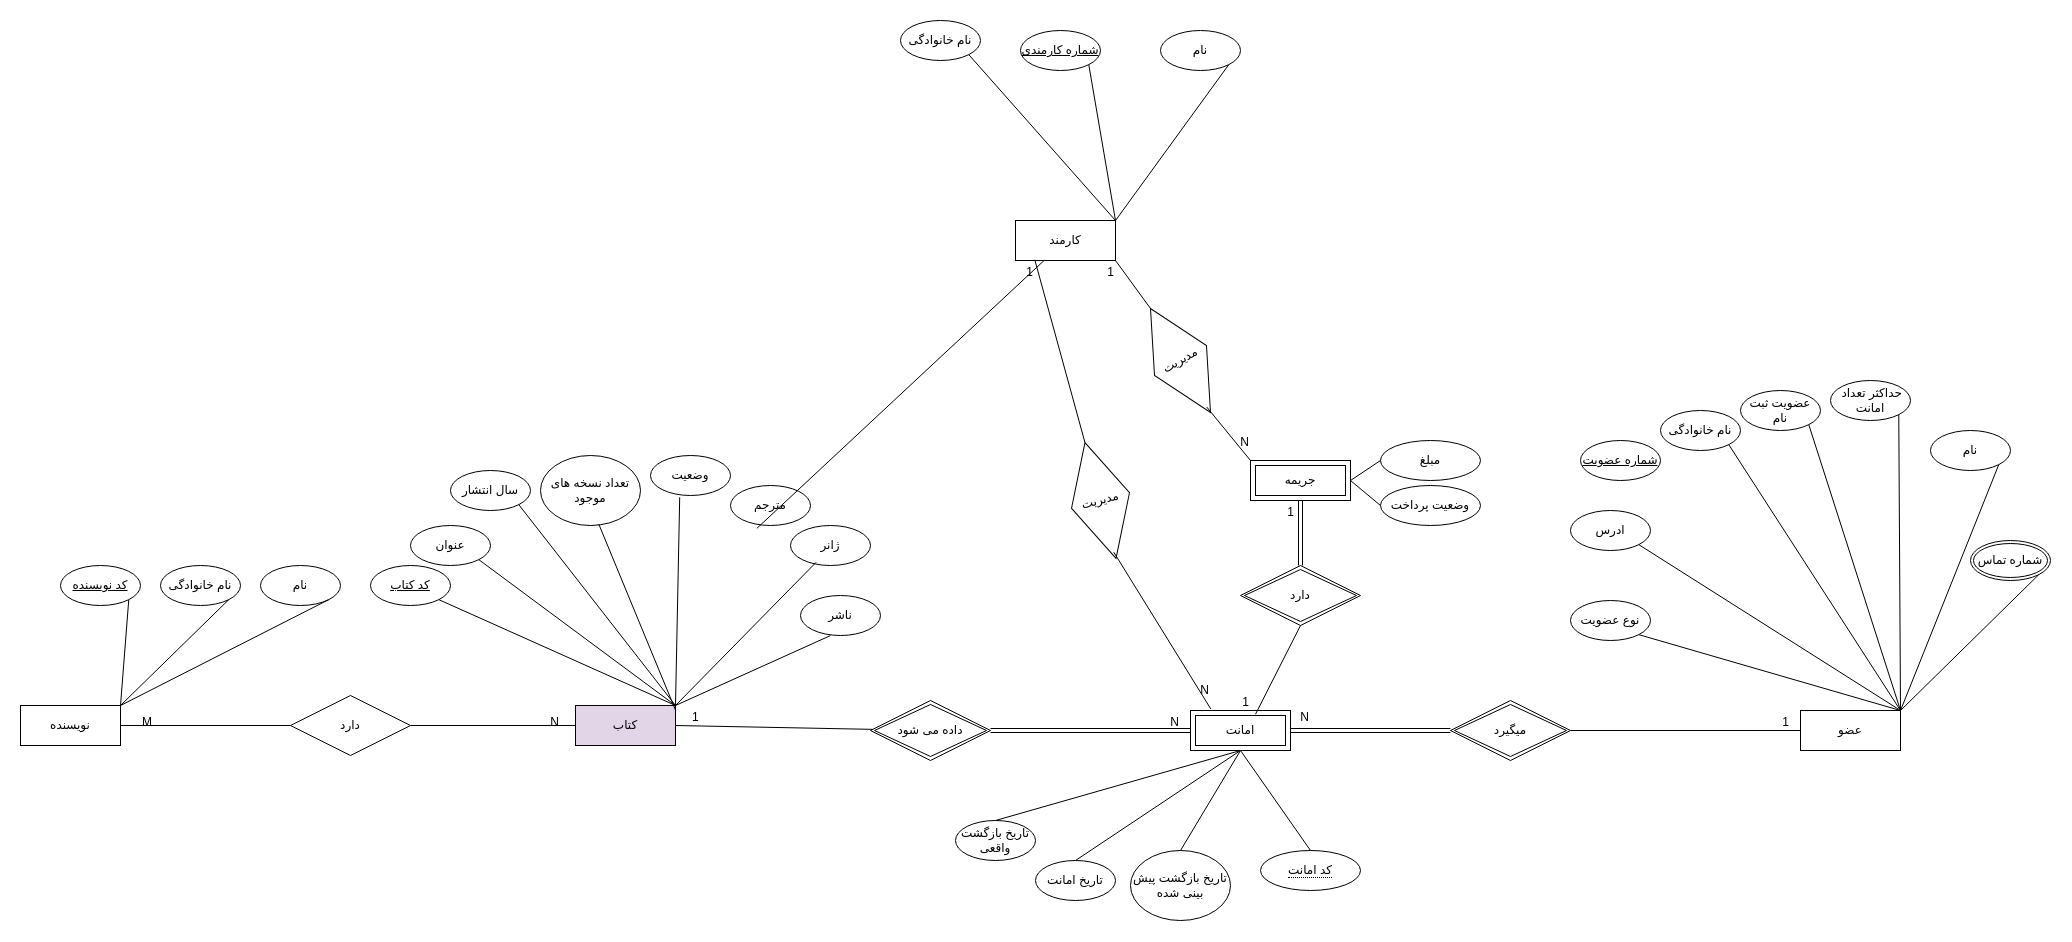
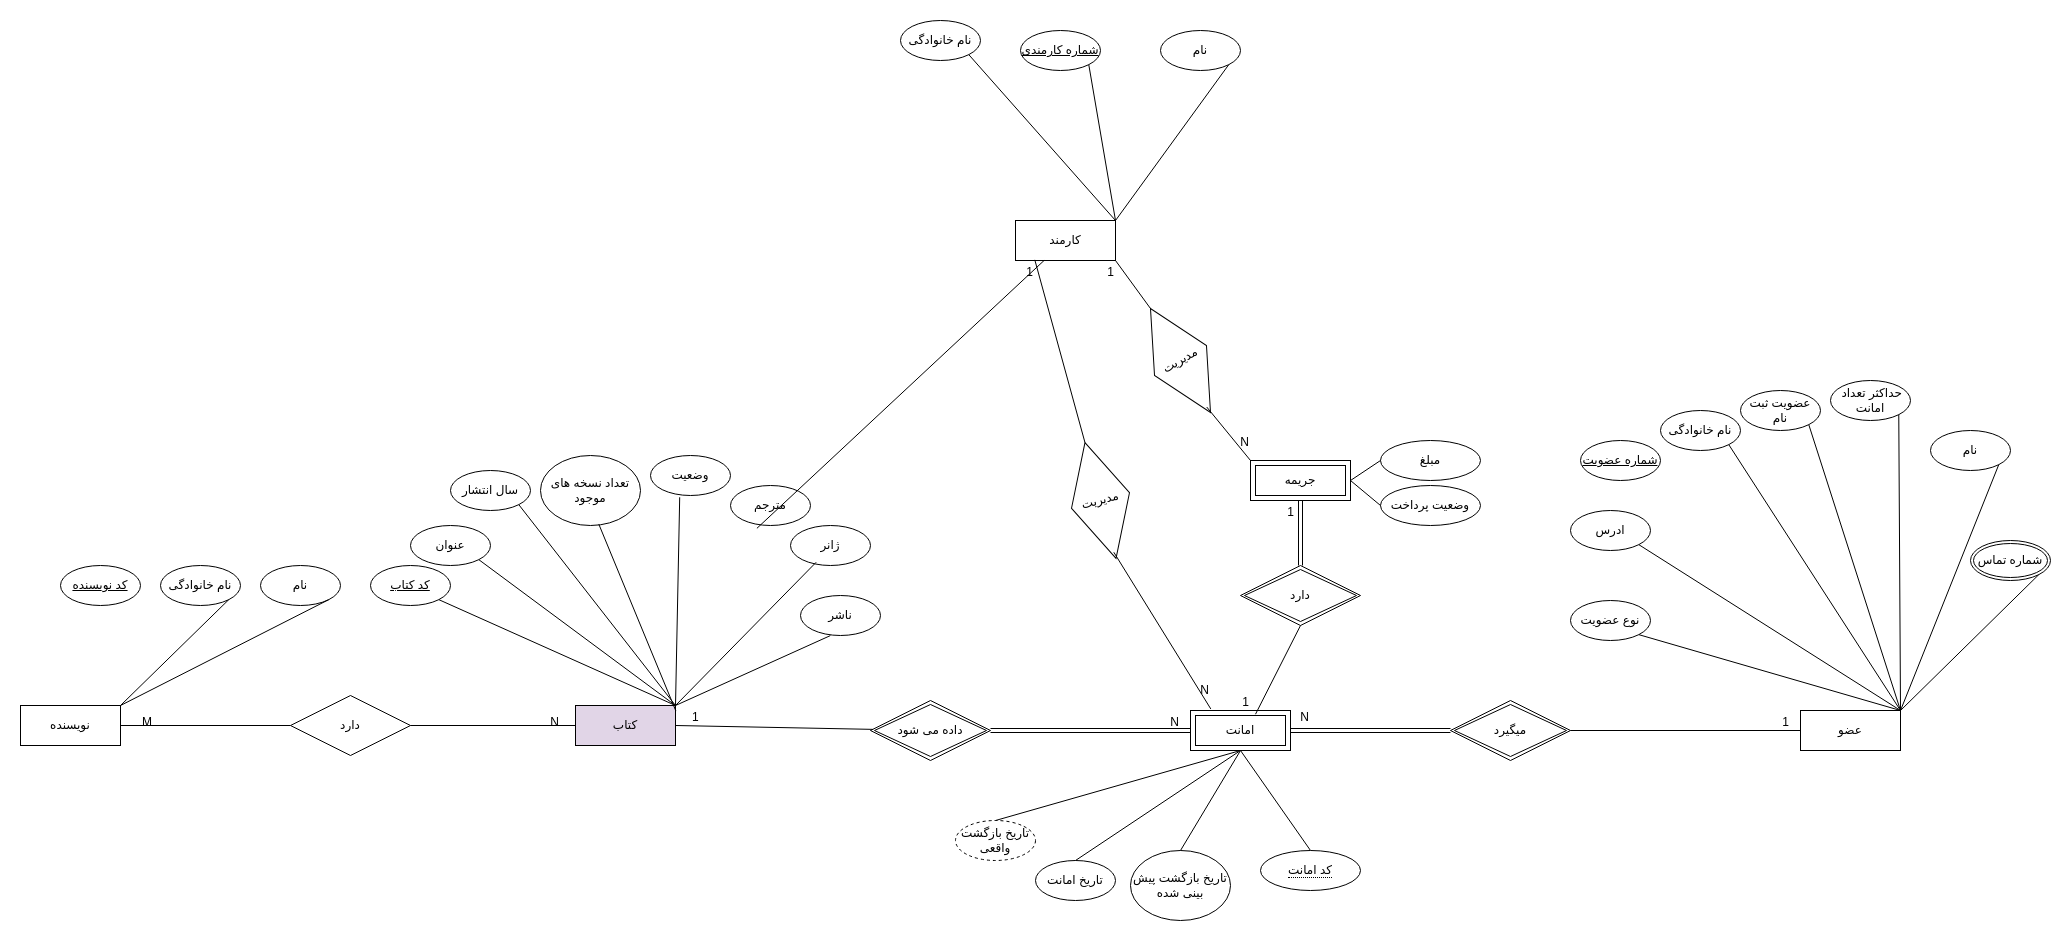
edge "کد نویسنده" -- "نویسنده": removed
node "تاریخ بازگشت واقعی": style solid -> dashed
